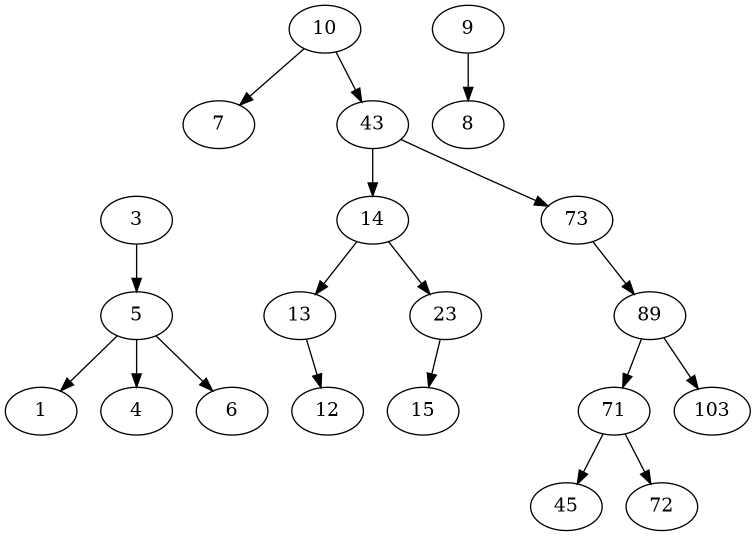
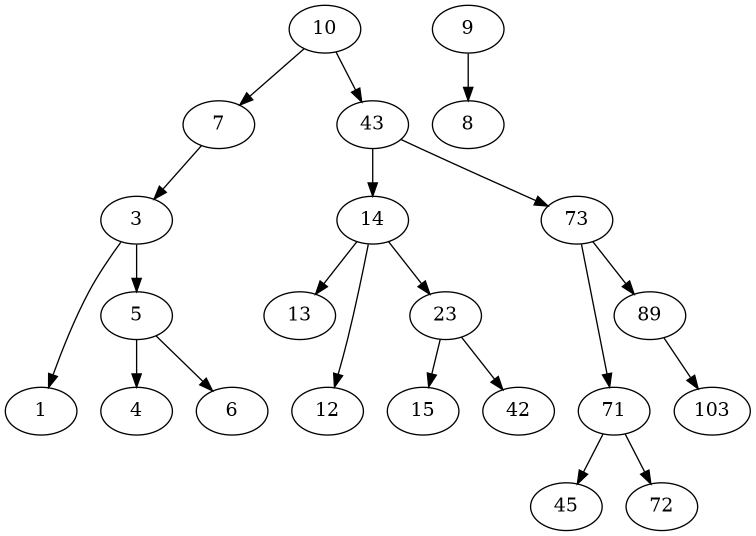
edge "7" -> "3": added
edge "13" -> "12": now "14" -> "12"
edge "89" -> "71": now "73" -> "71"
edge "5" -> "1": now "3" -> "1"
node "42": added
